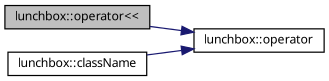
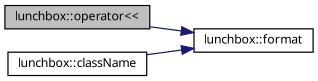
node "lunchbox::operator": label "lunchbox::operator" -> "lunchbox::format"
